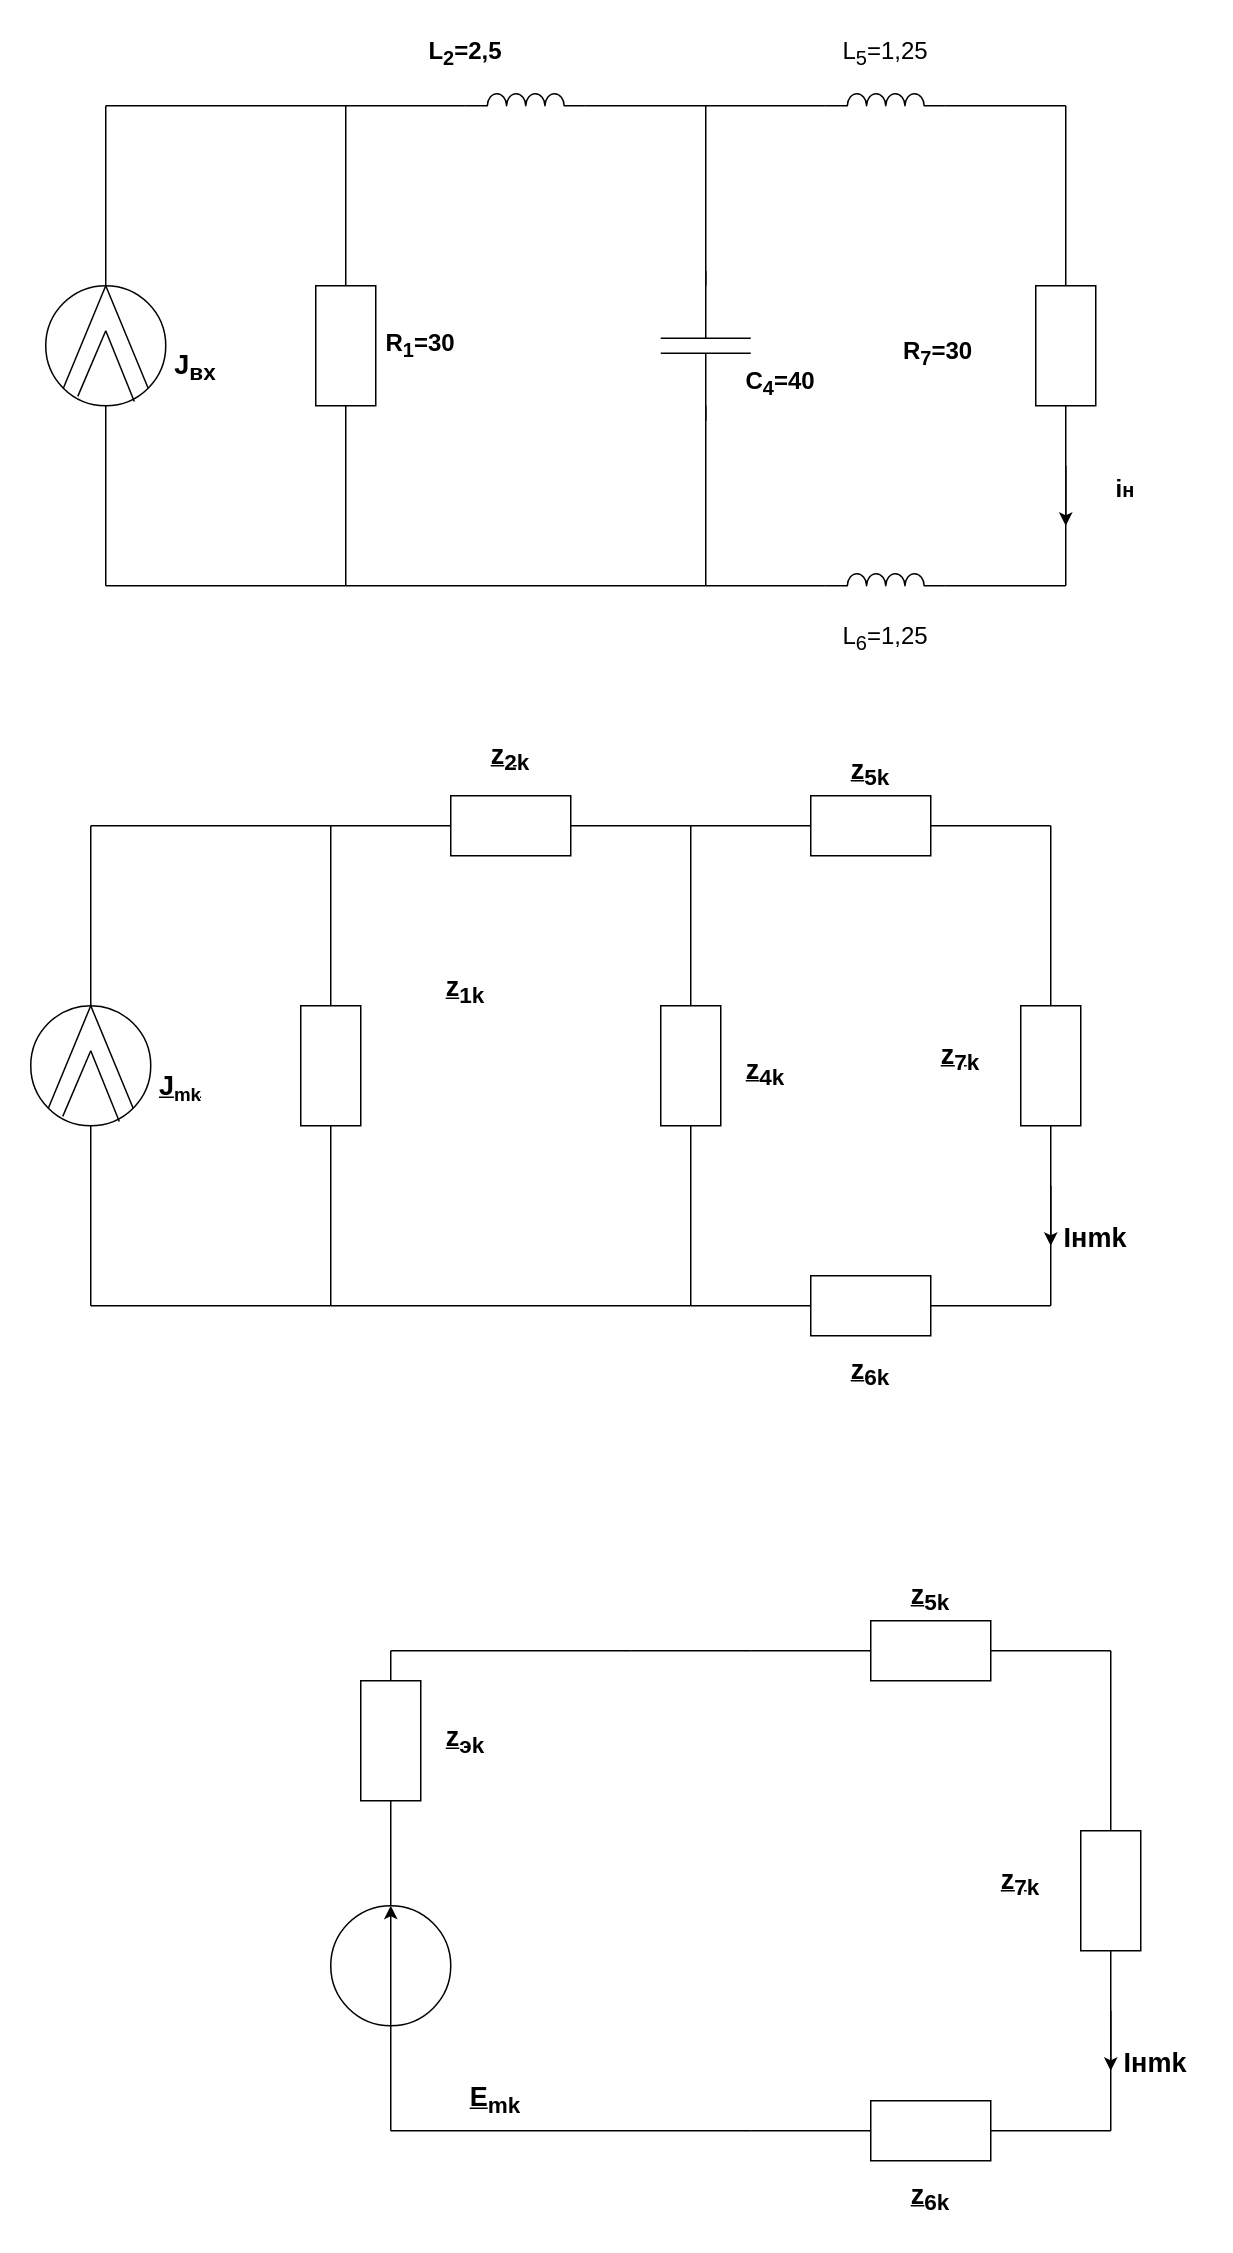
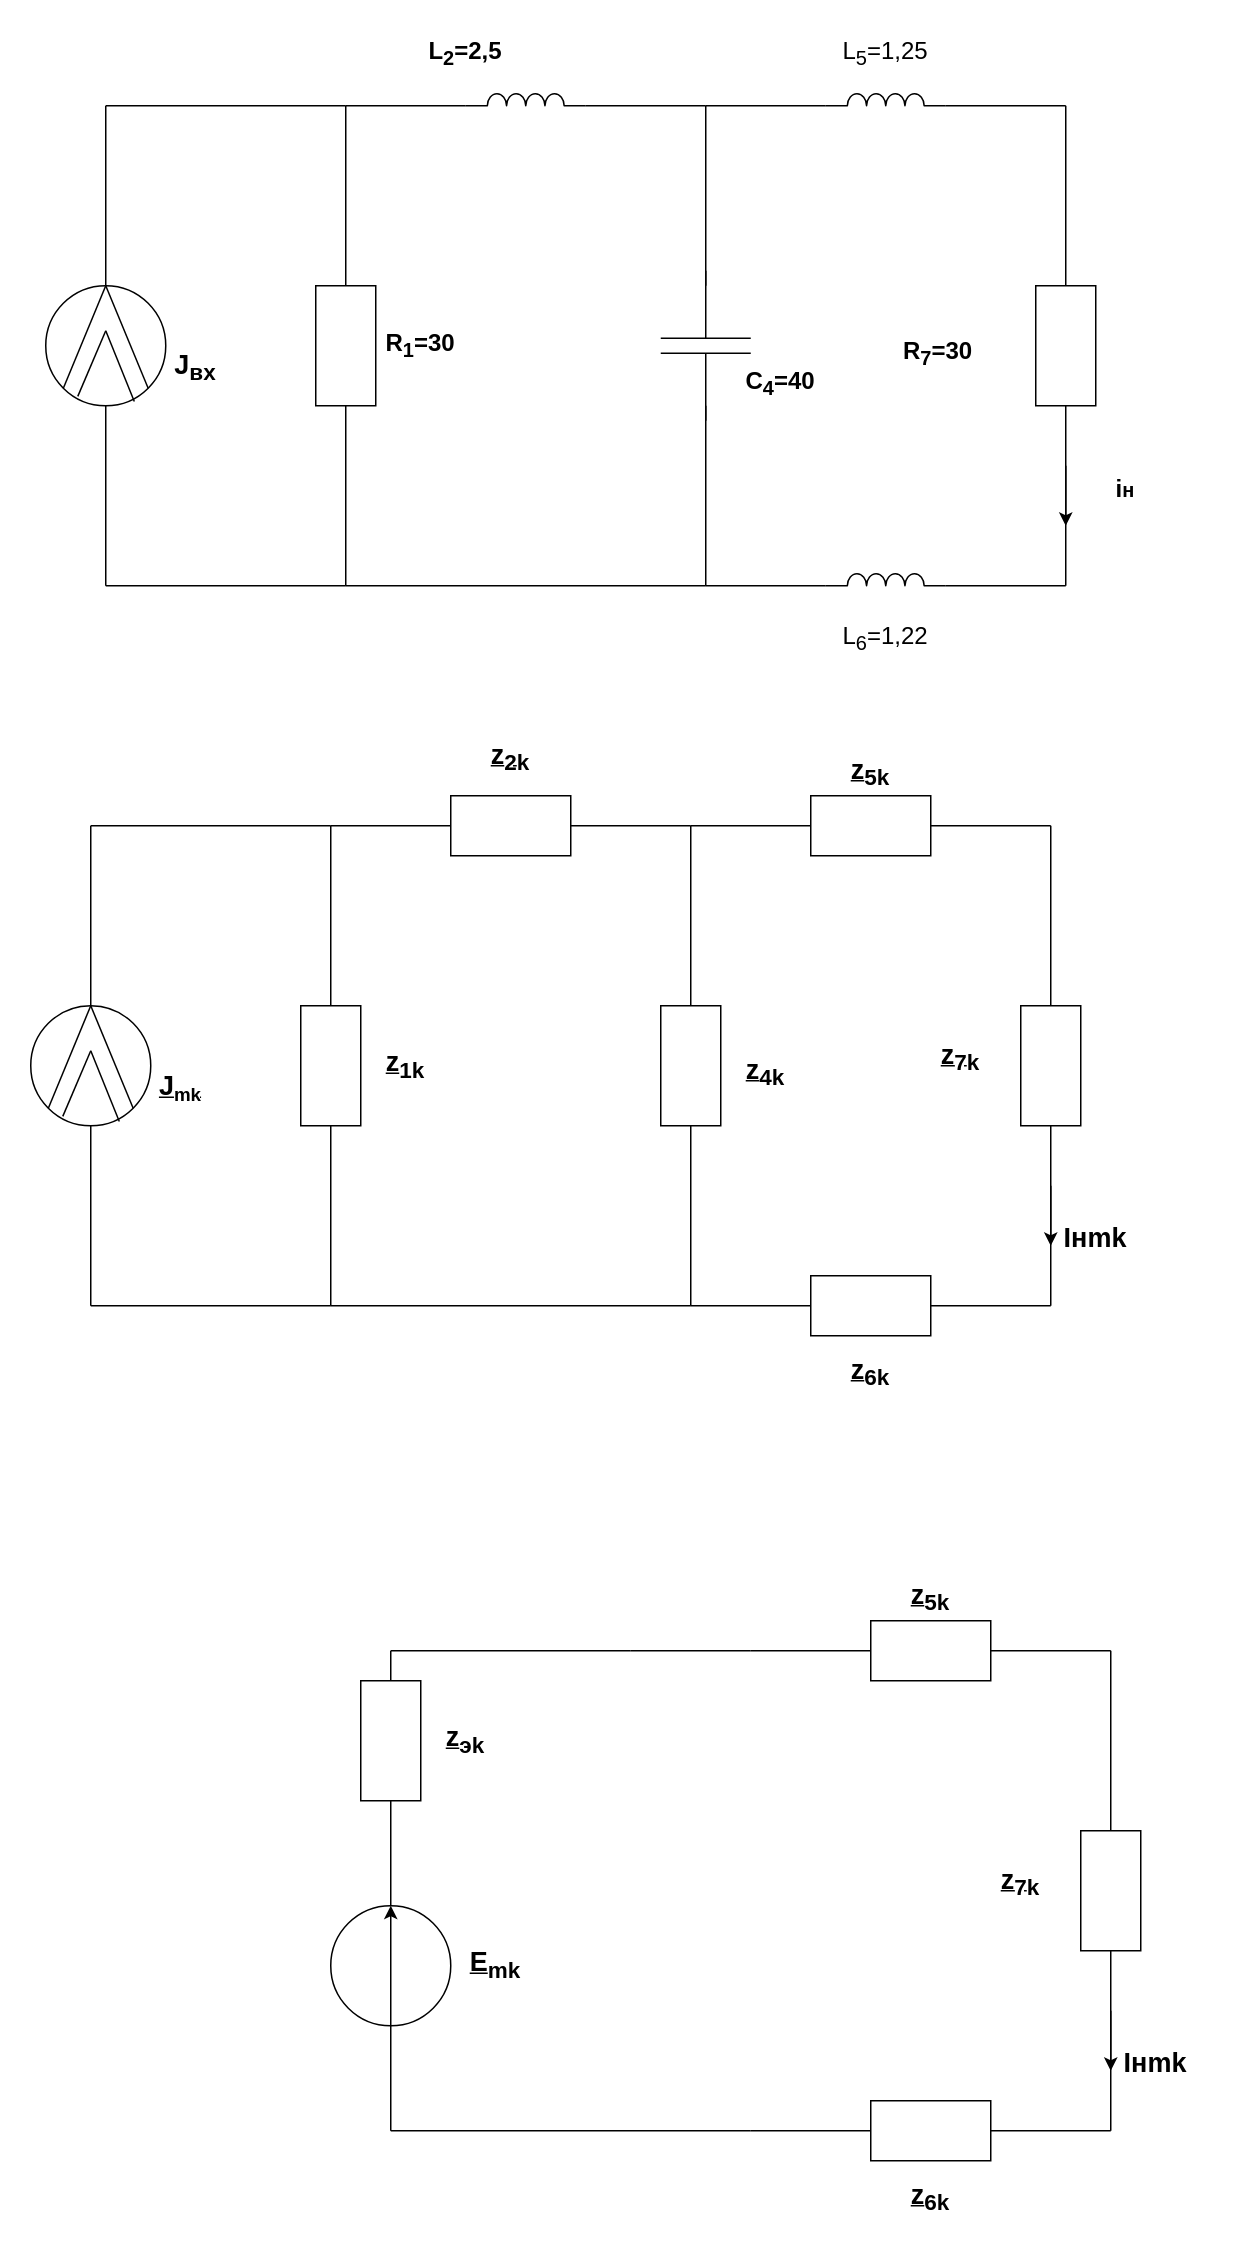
node "L6=1,25": label "L6=1,25" -> "L6=1,22"
node "z1k": moved (466, 991) -> (406, 1066)
node "Emk": moved (496, 2101) -> (496, 1966)
